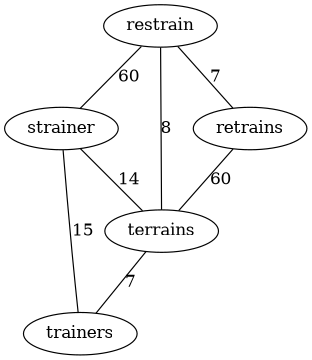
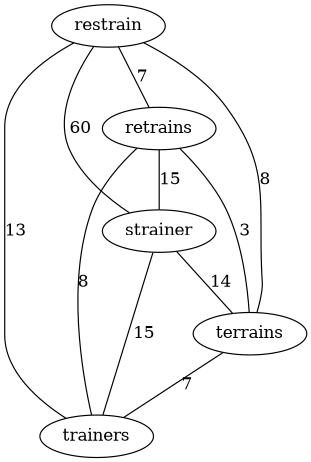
edge "retrains" -- "strainer": added, label "15"
edge "retrains" -- "terrains": label "60" -> "3"
edge "restrain" -- "trainers": added, label "13"
edge "retrains" -- "trainers": added, label "8"
